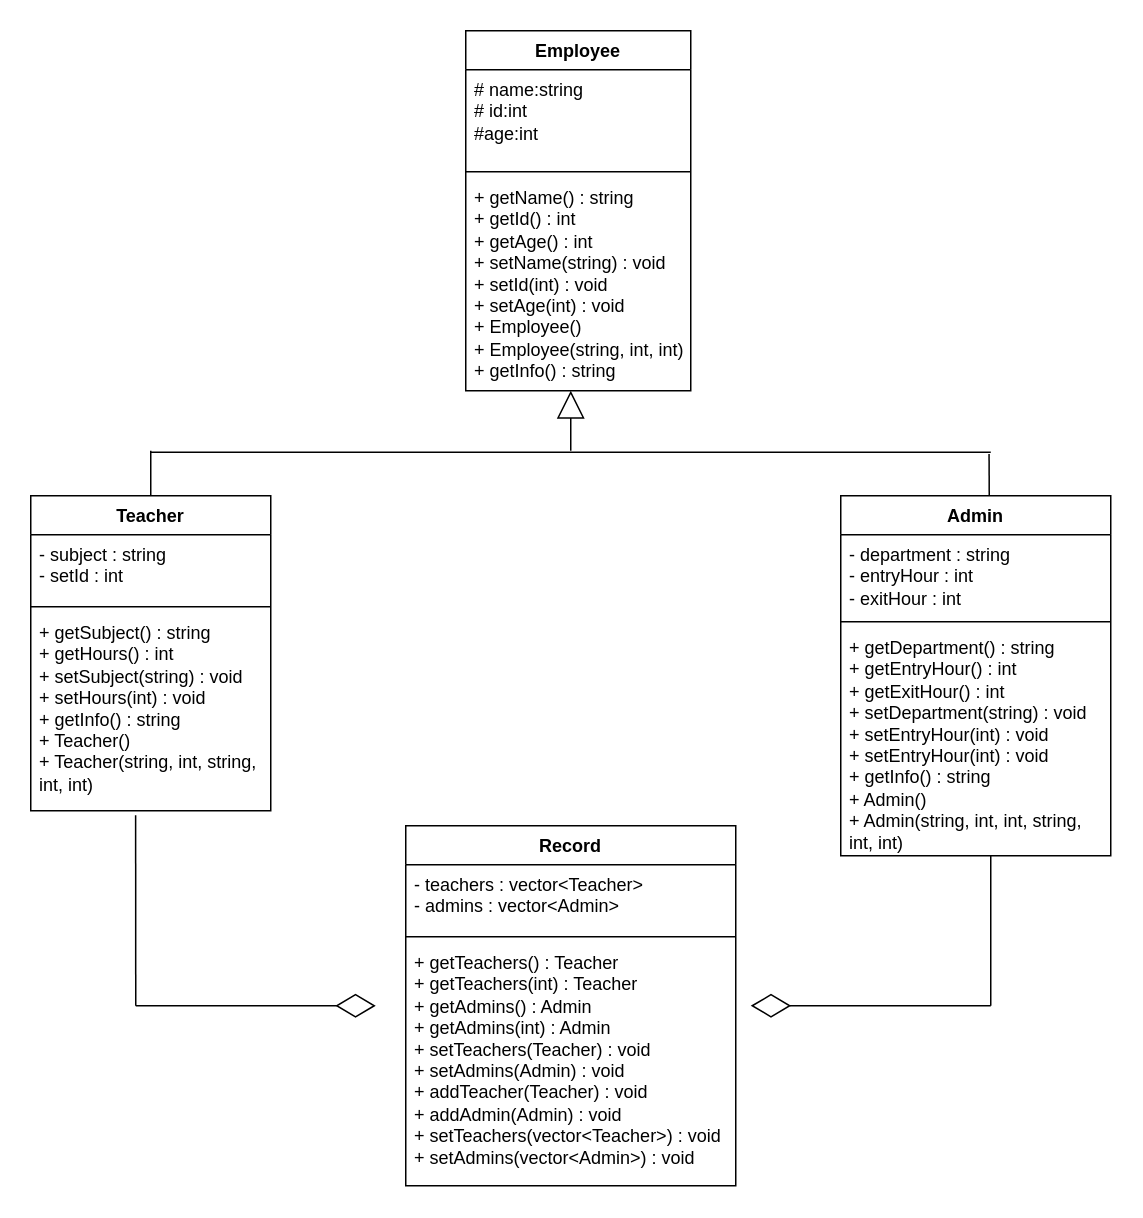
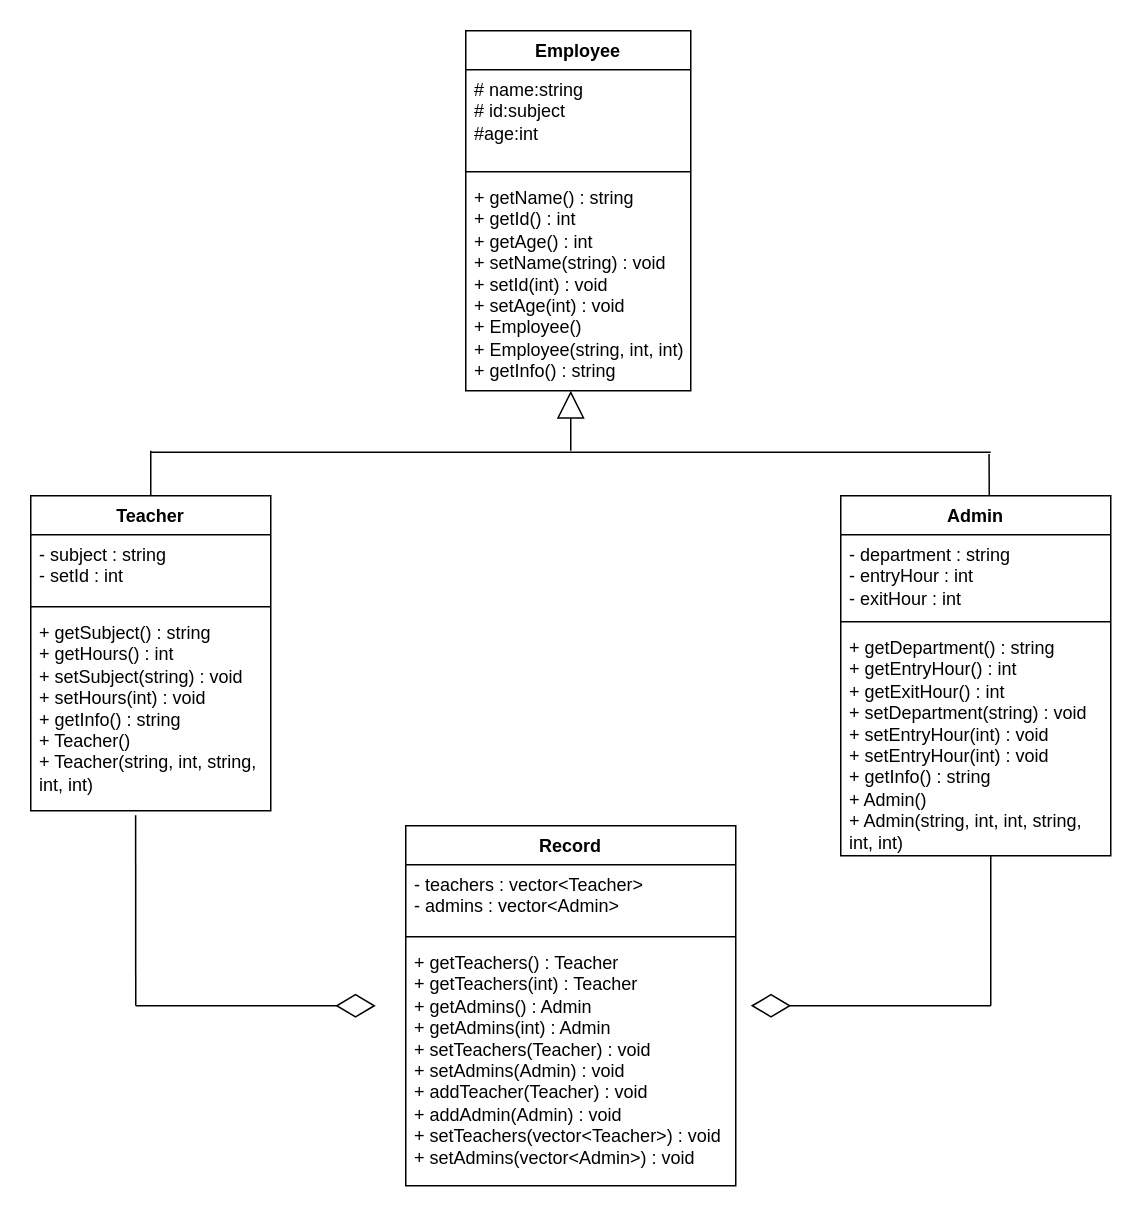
node "# name:string # id:int #age:int": label "# name:string # id:int #age:int" -> "# name:string # id:subject #age:int"
